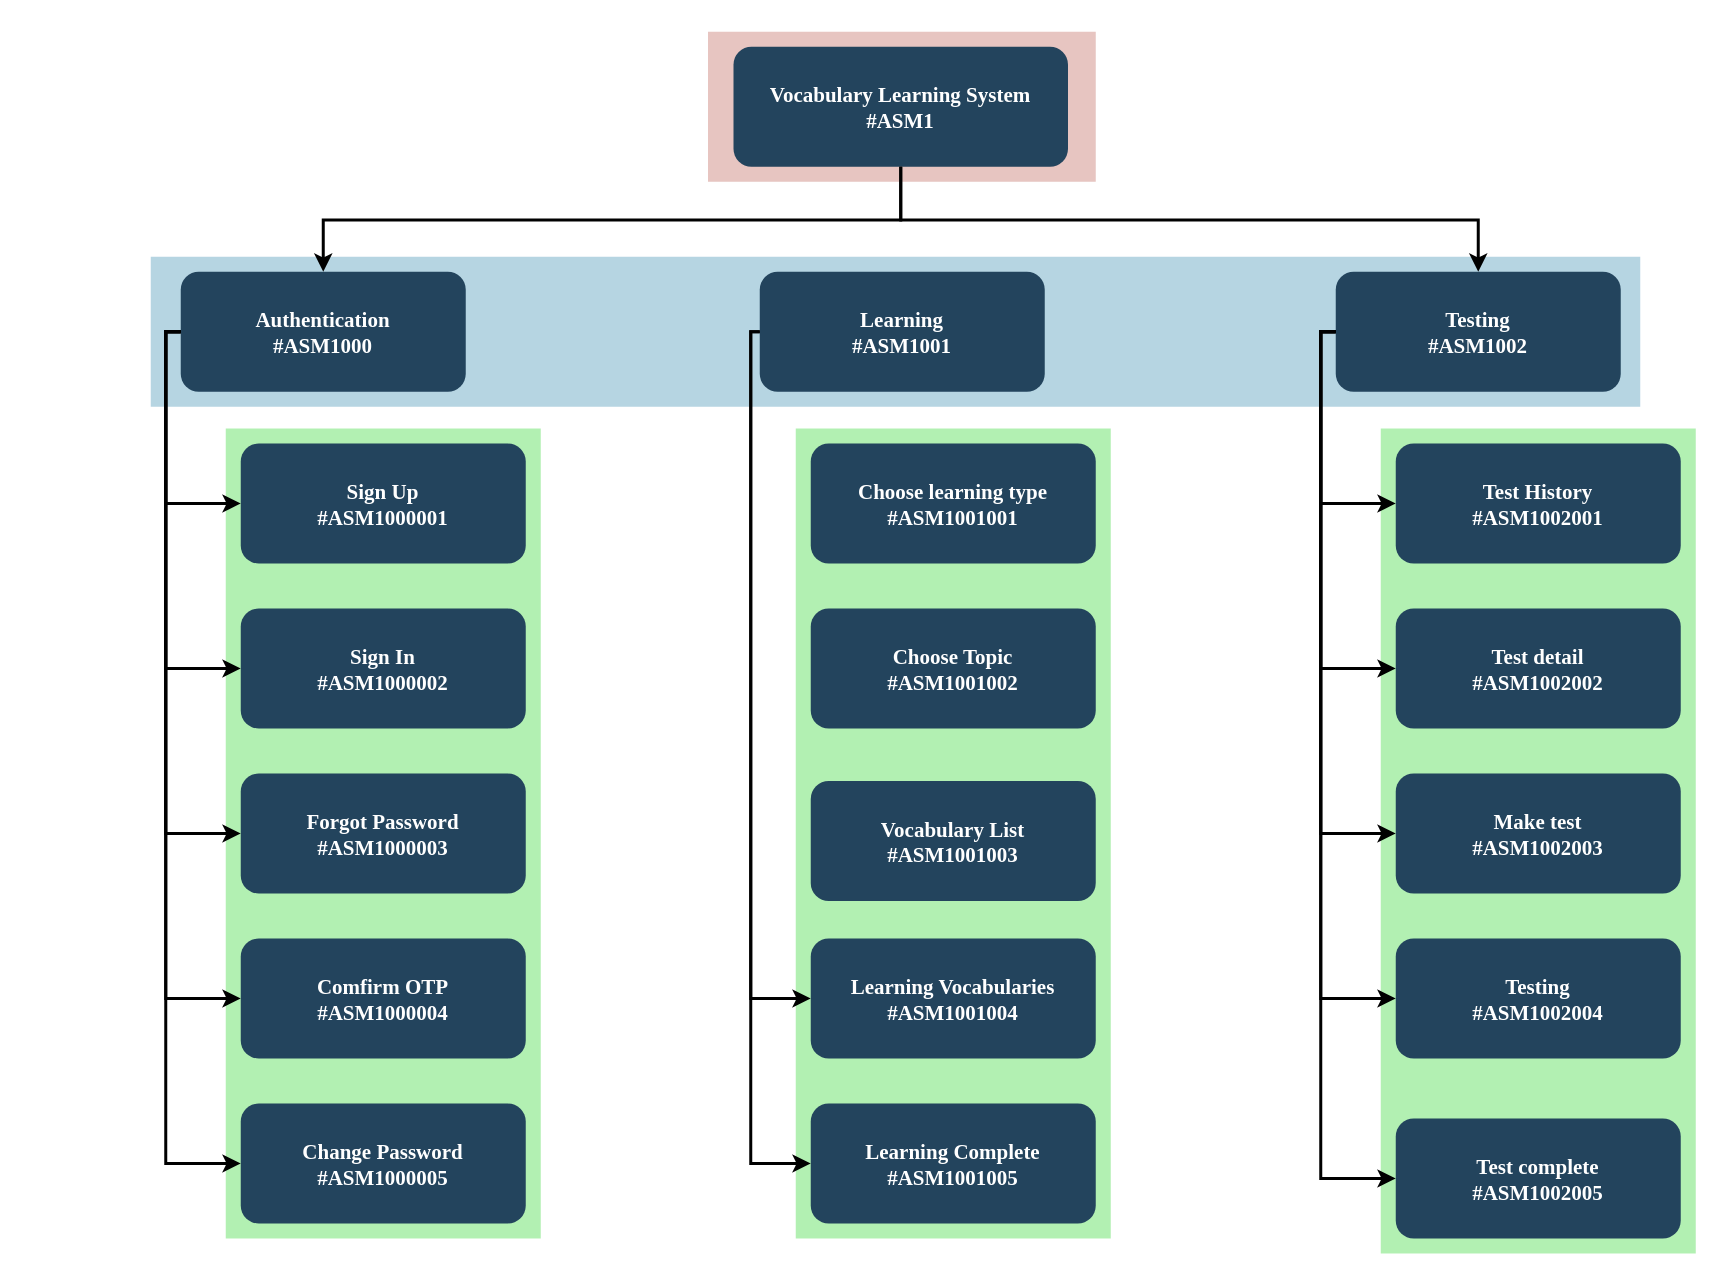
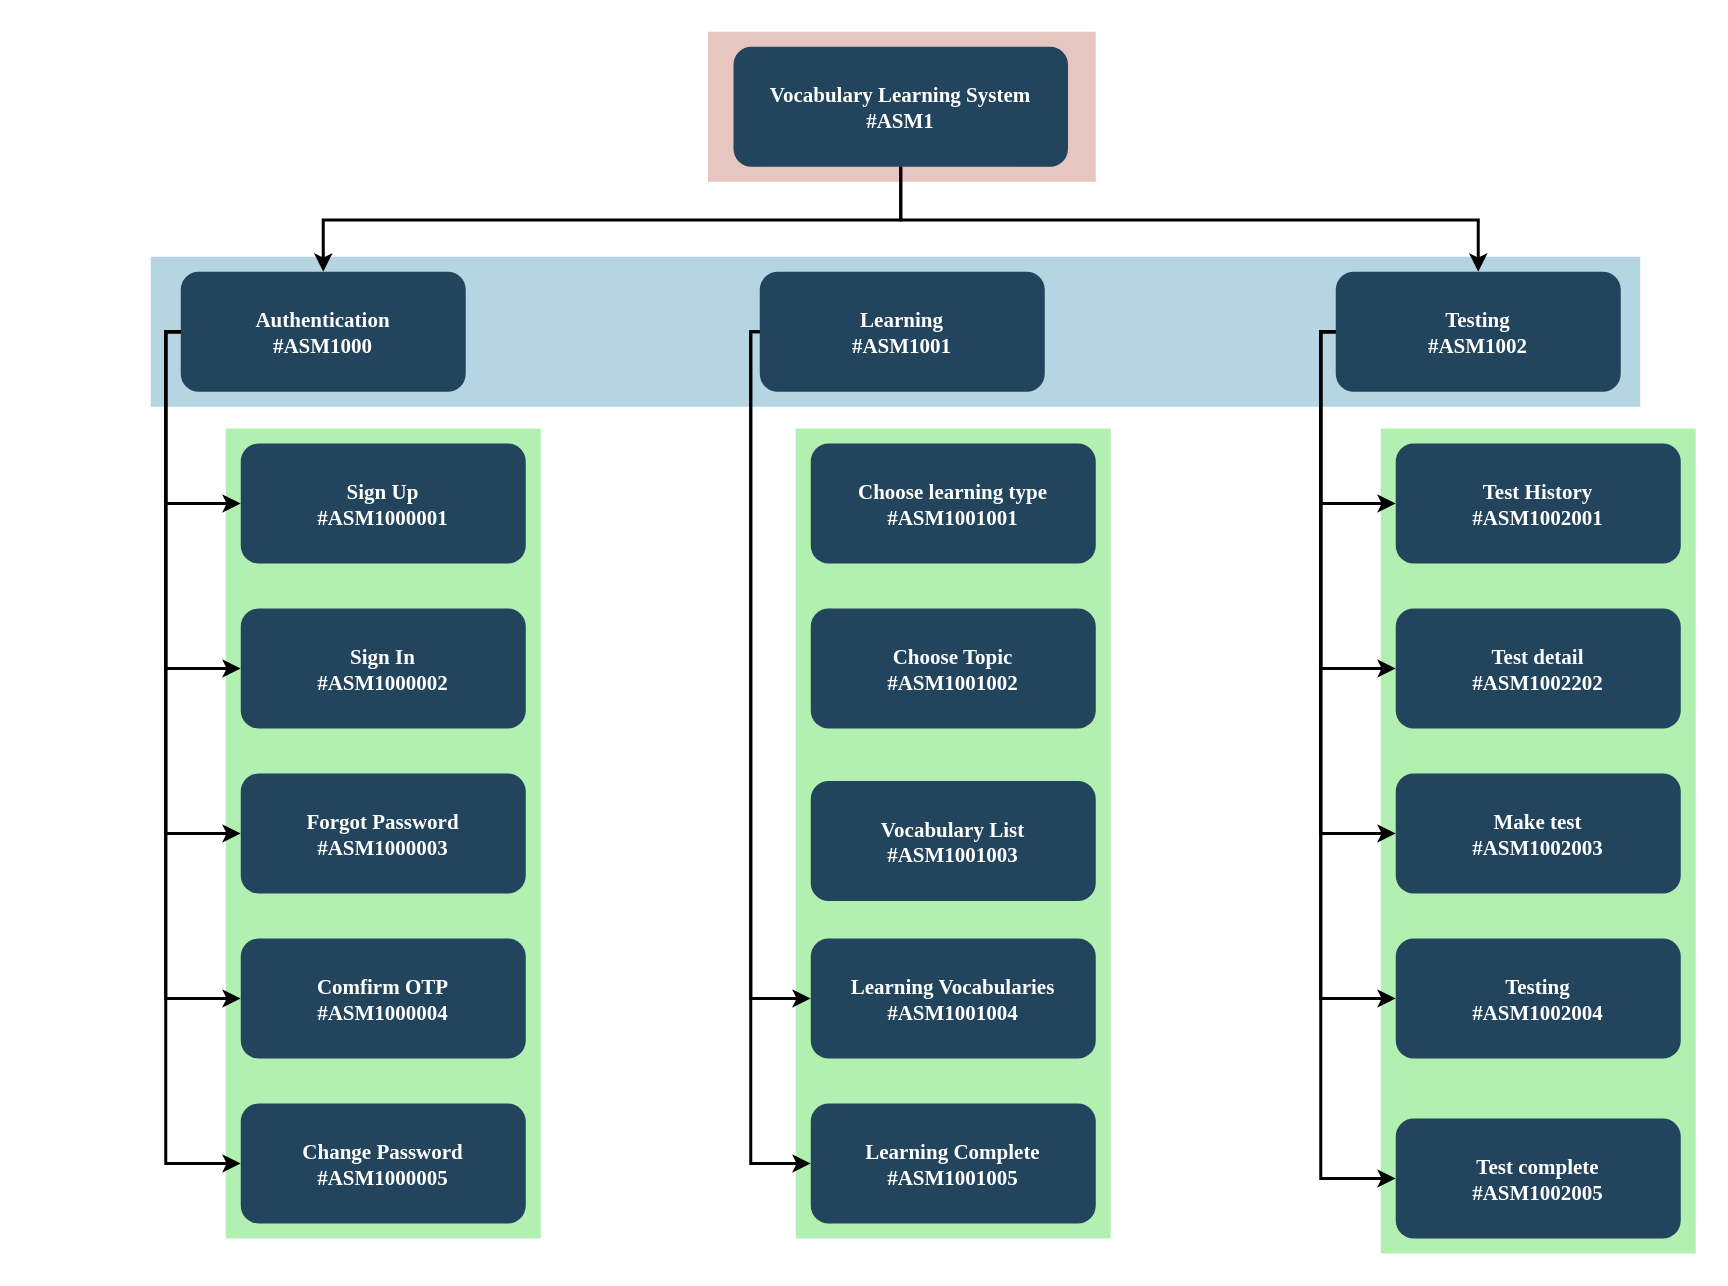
node "Test detail #ASM1002002": label "Test detail #ASM1002002" -> "Test detail #ASM1002202"
